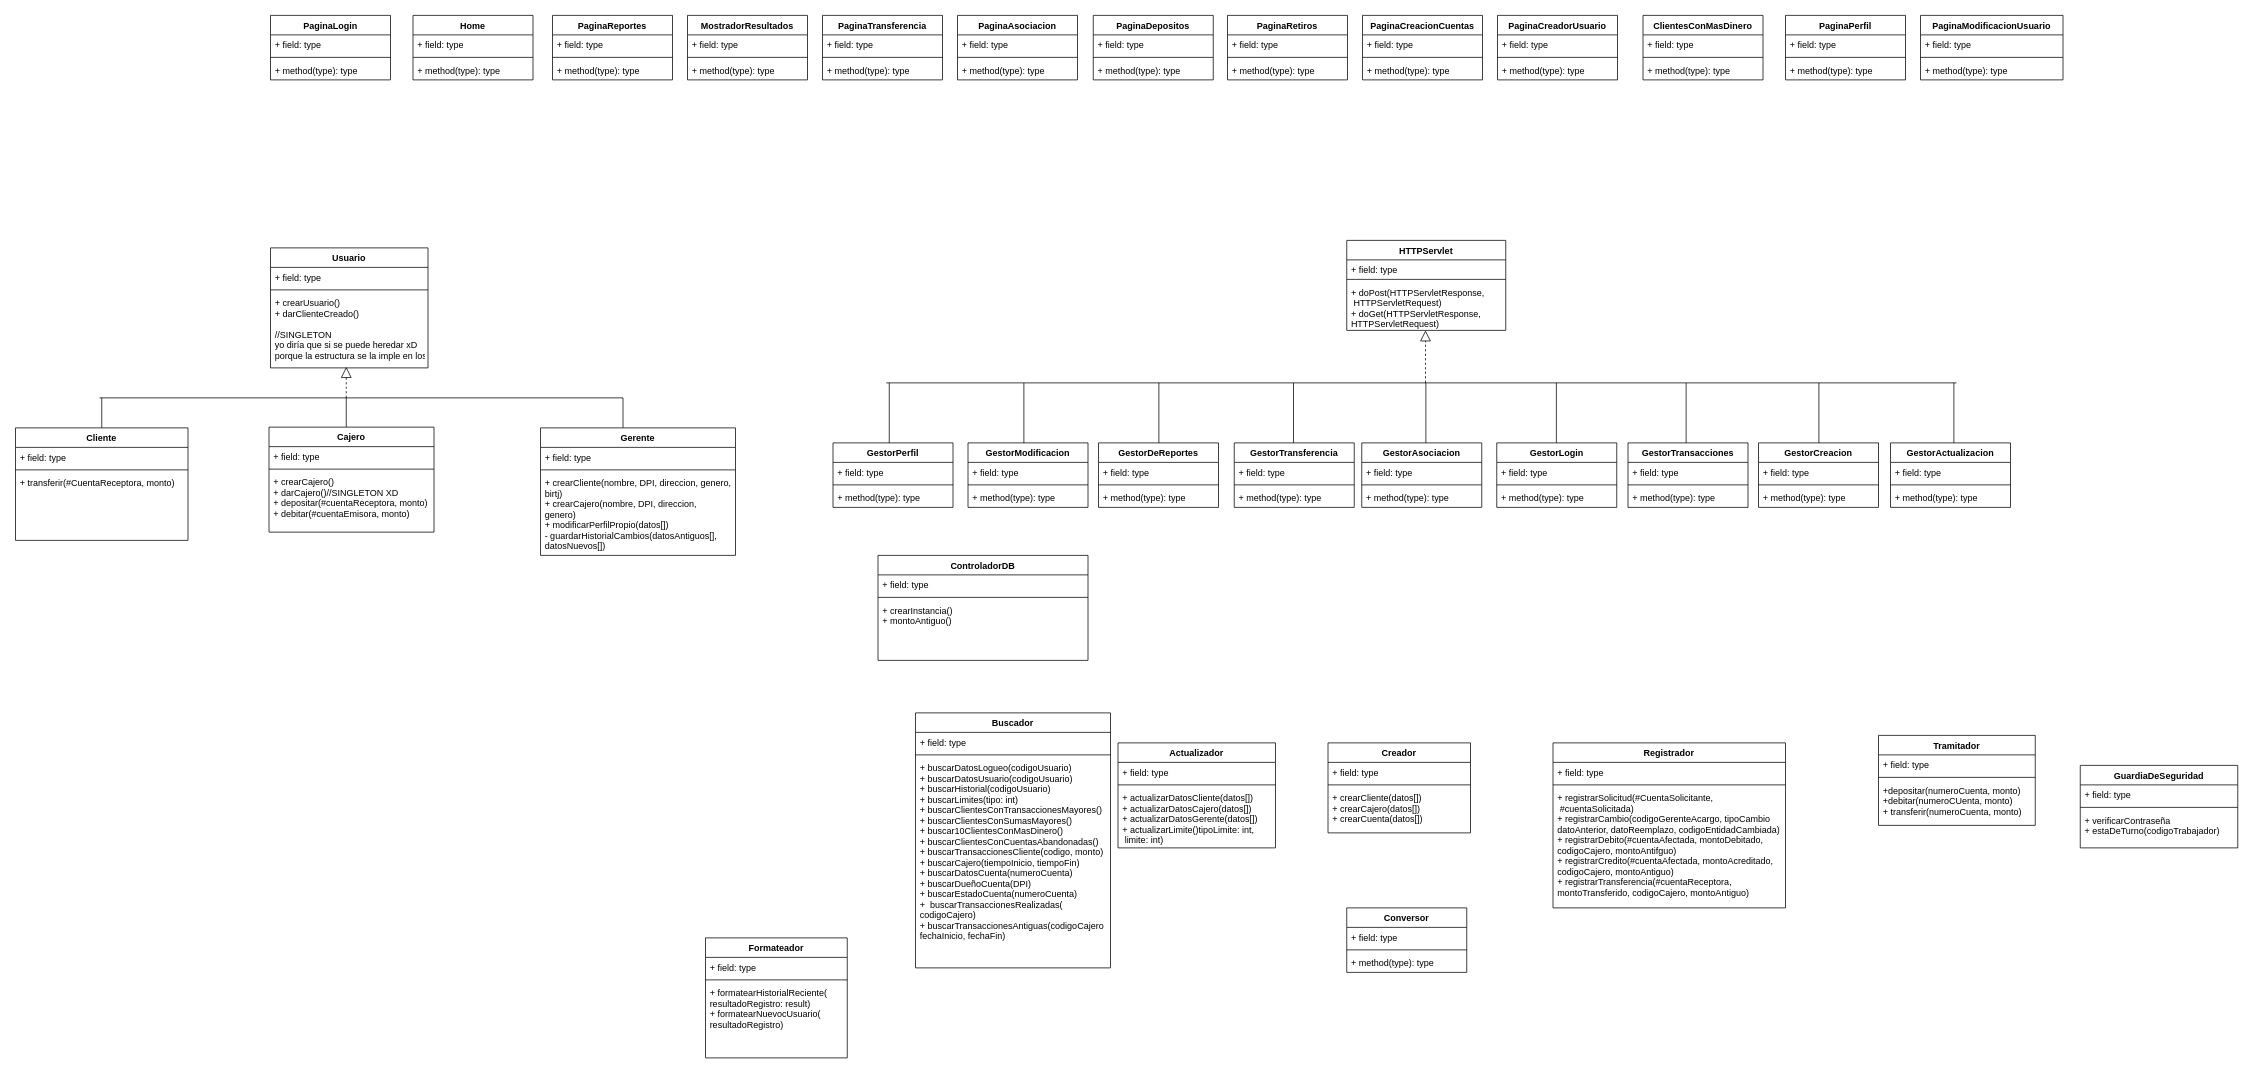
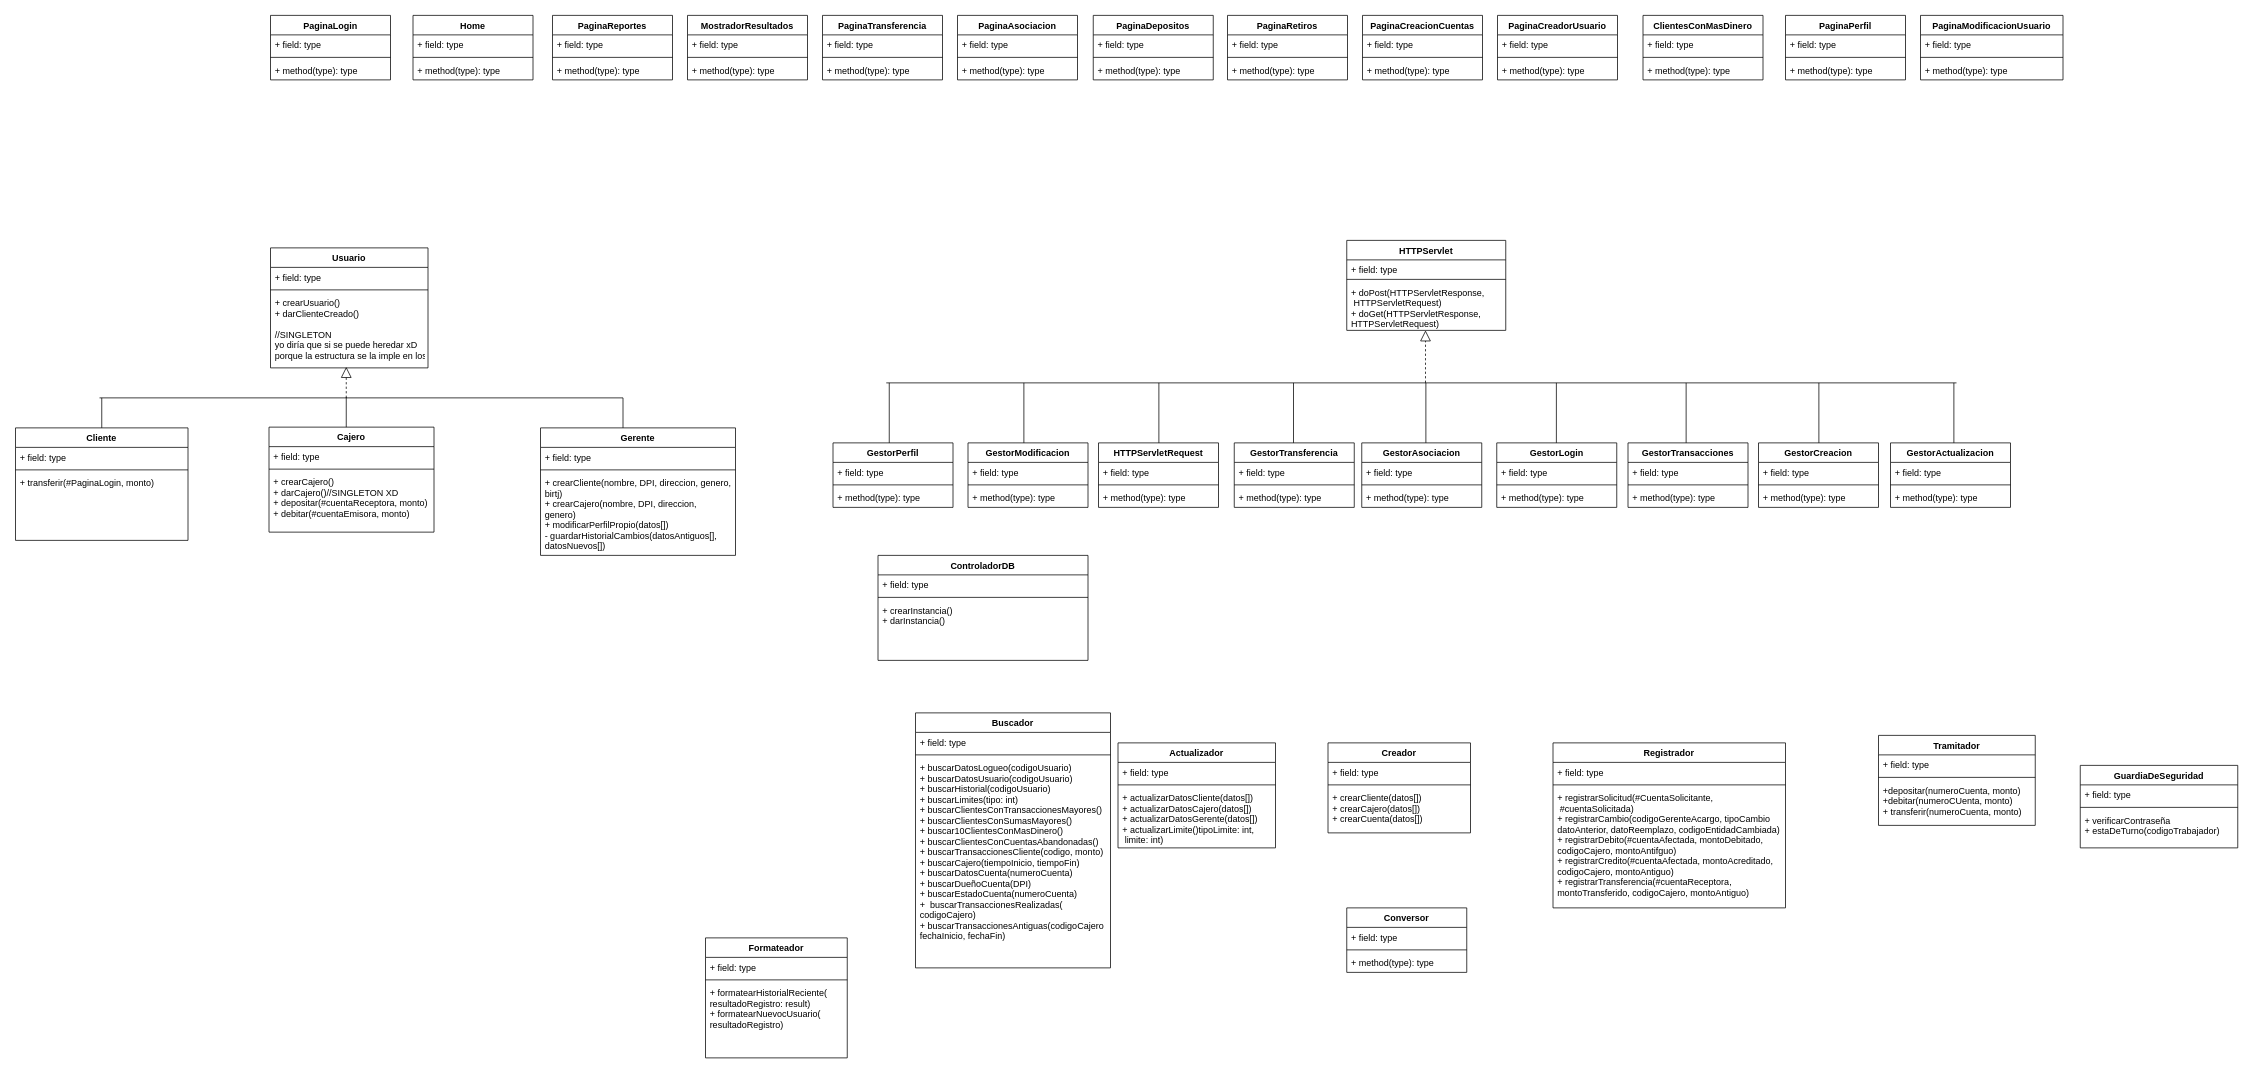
node "GestorDeReportes": label "GestorDeReportes" -> "HTTPServletRequest"
node "+ transferir(#CuentaReceptora, monto)": label "+ transferir(#CuentaReceptora, monto)" -> "+ transferir(#PaginaLogin, monto)"
node "+ crearInstancia() + montoAntiguo()": label "+ crearInstancia() + montoAntiguo()" -> "+ crearInstancia() + darInstancia()"
